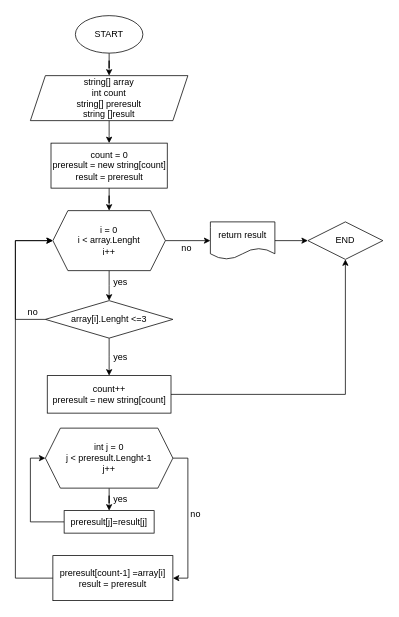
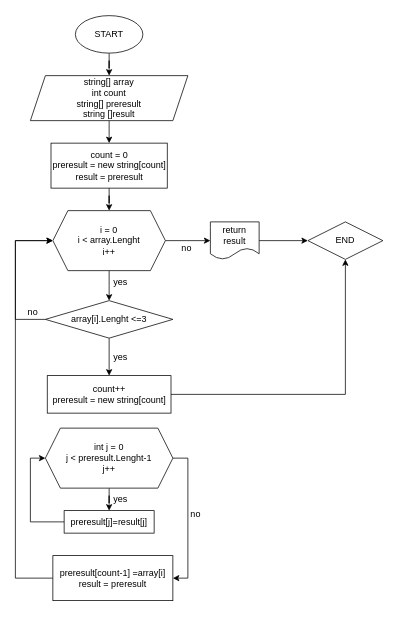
node "return result": size 65x38 -> 49x38
